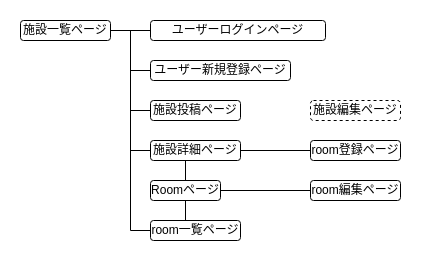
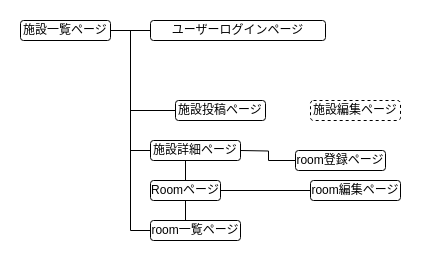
edge "施設一覧ページ" -- "ユーザー新規登録ページ": removed
node "ユーザー新規登録ページ": removed
node "施設投稿ページ": moved (196, 111) -> (221, 111)
node "room登録ページ": moved (356, 151) -> (341, 161)
